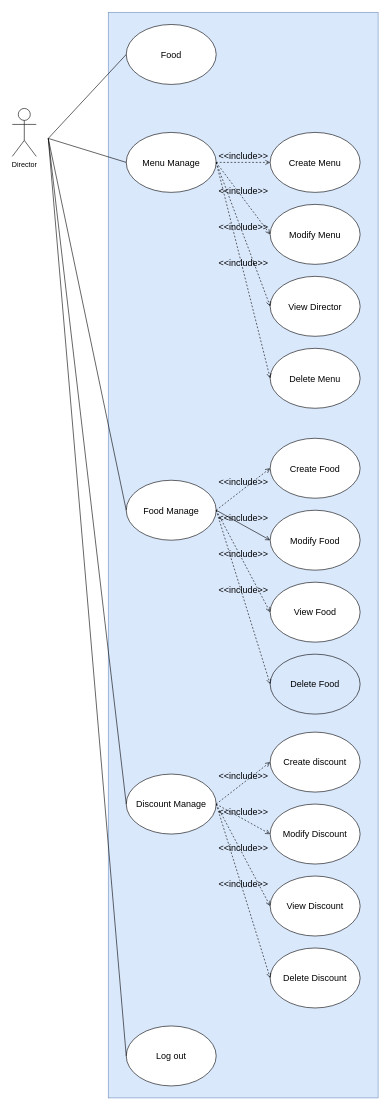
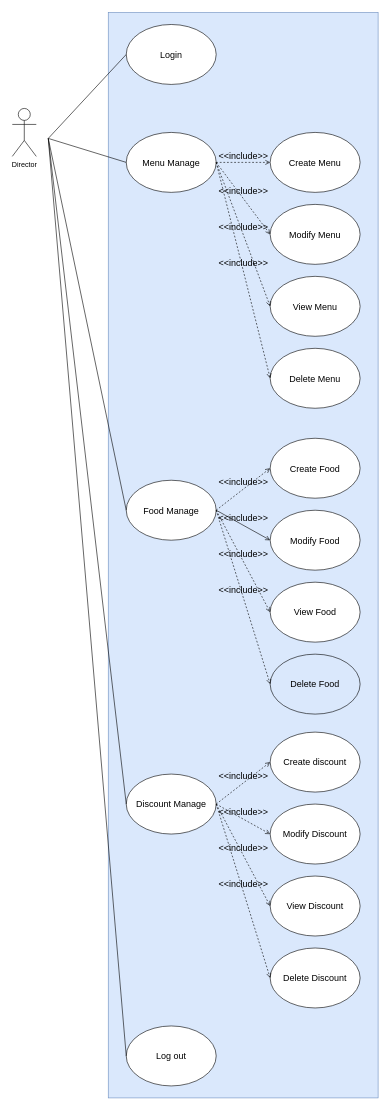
node "Food": label "Food" -> "Login"
node "View Director": label "View Director" -> "View Menu"
